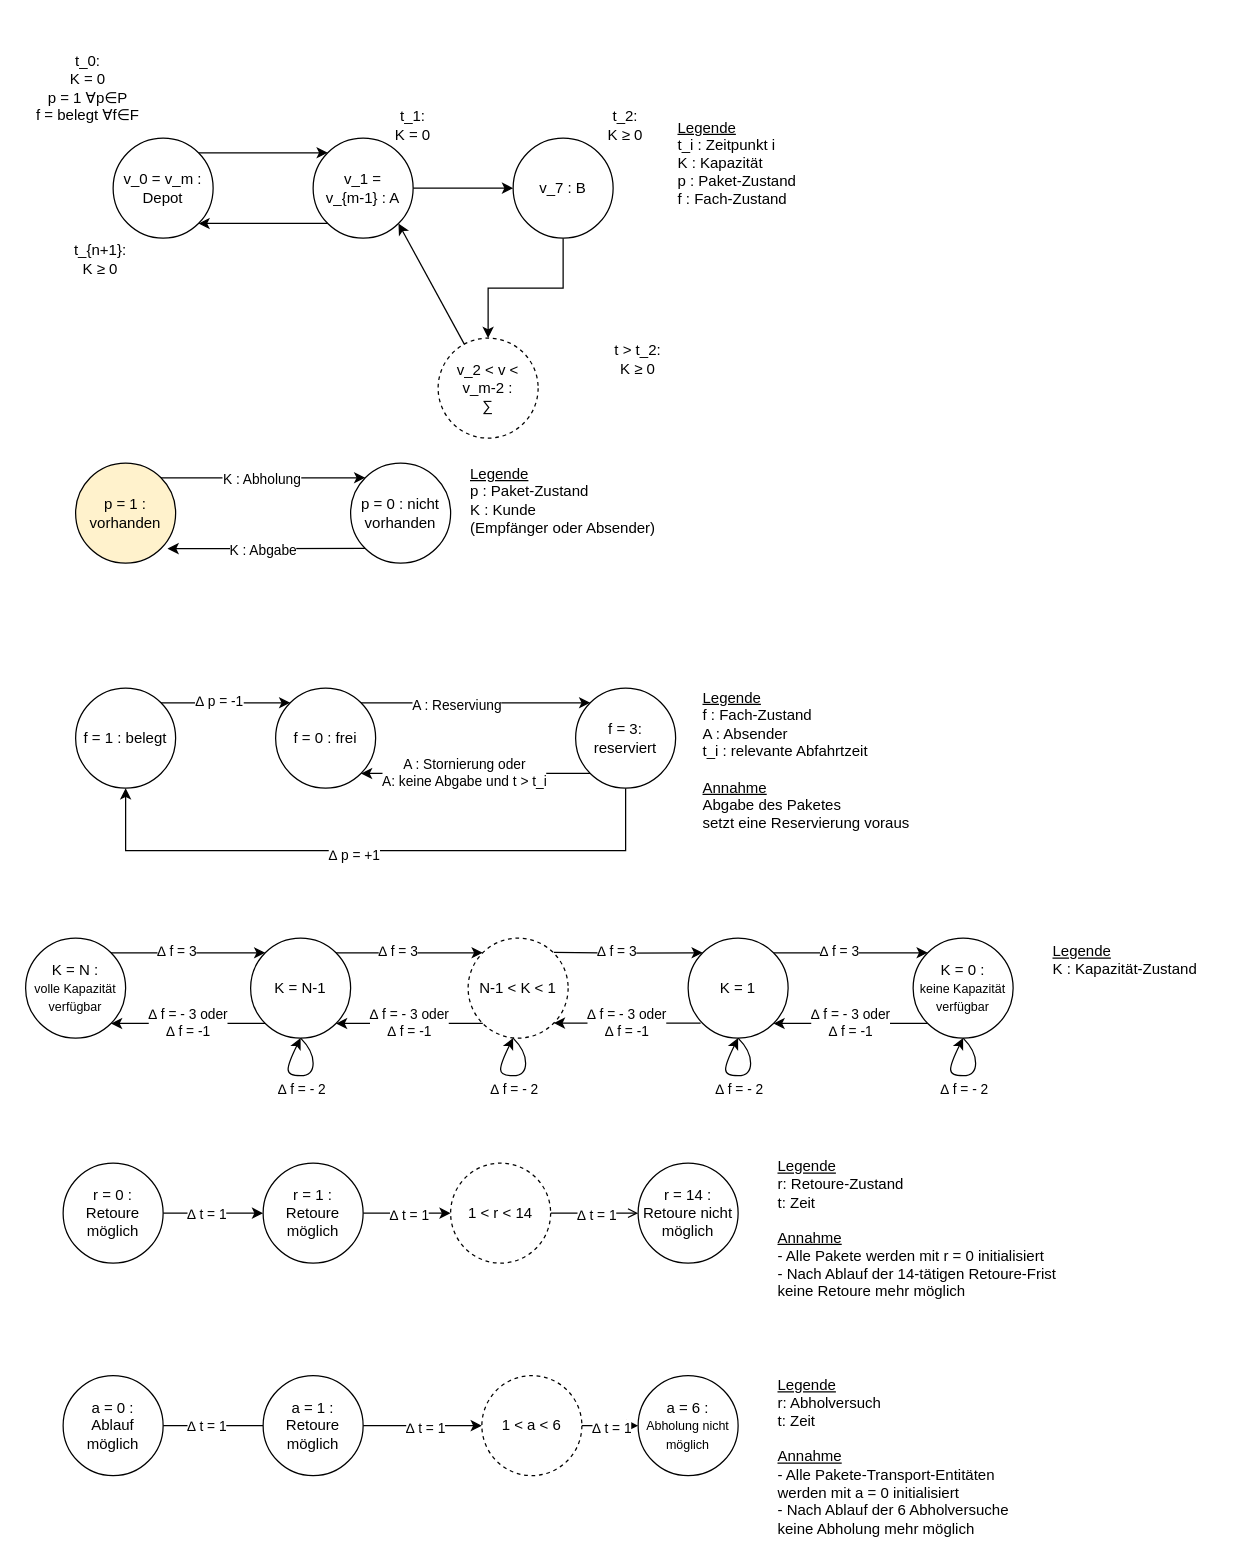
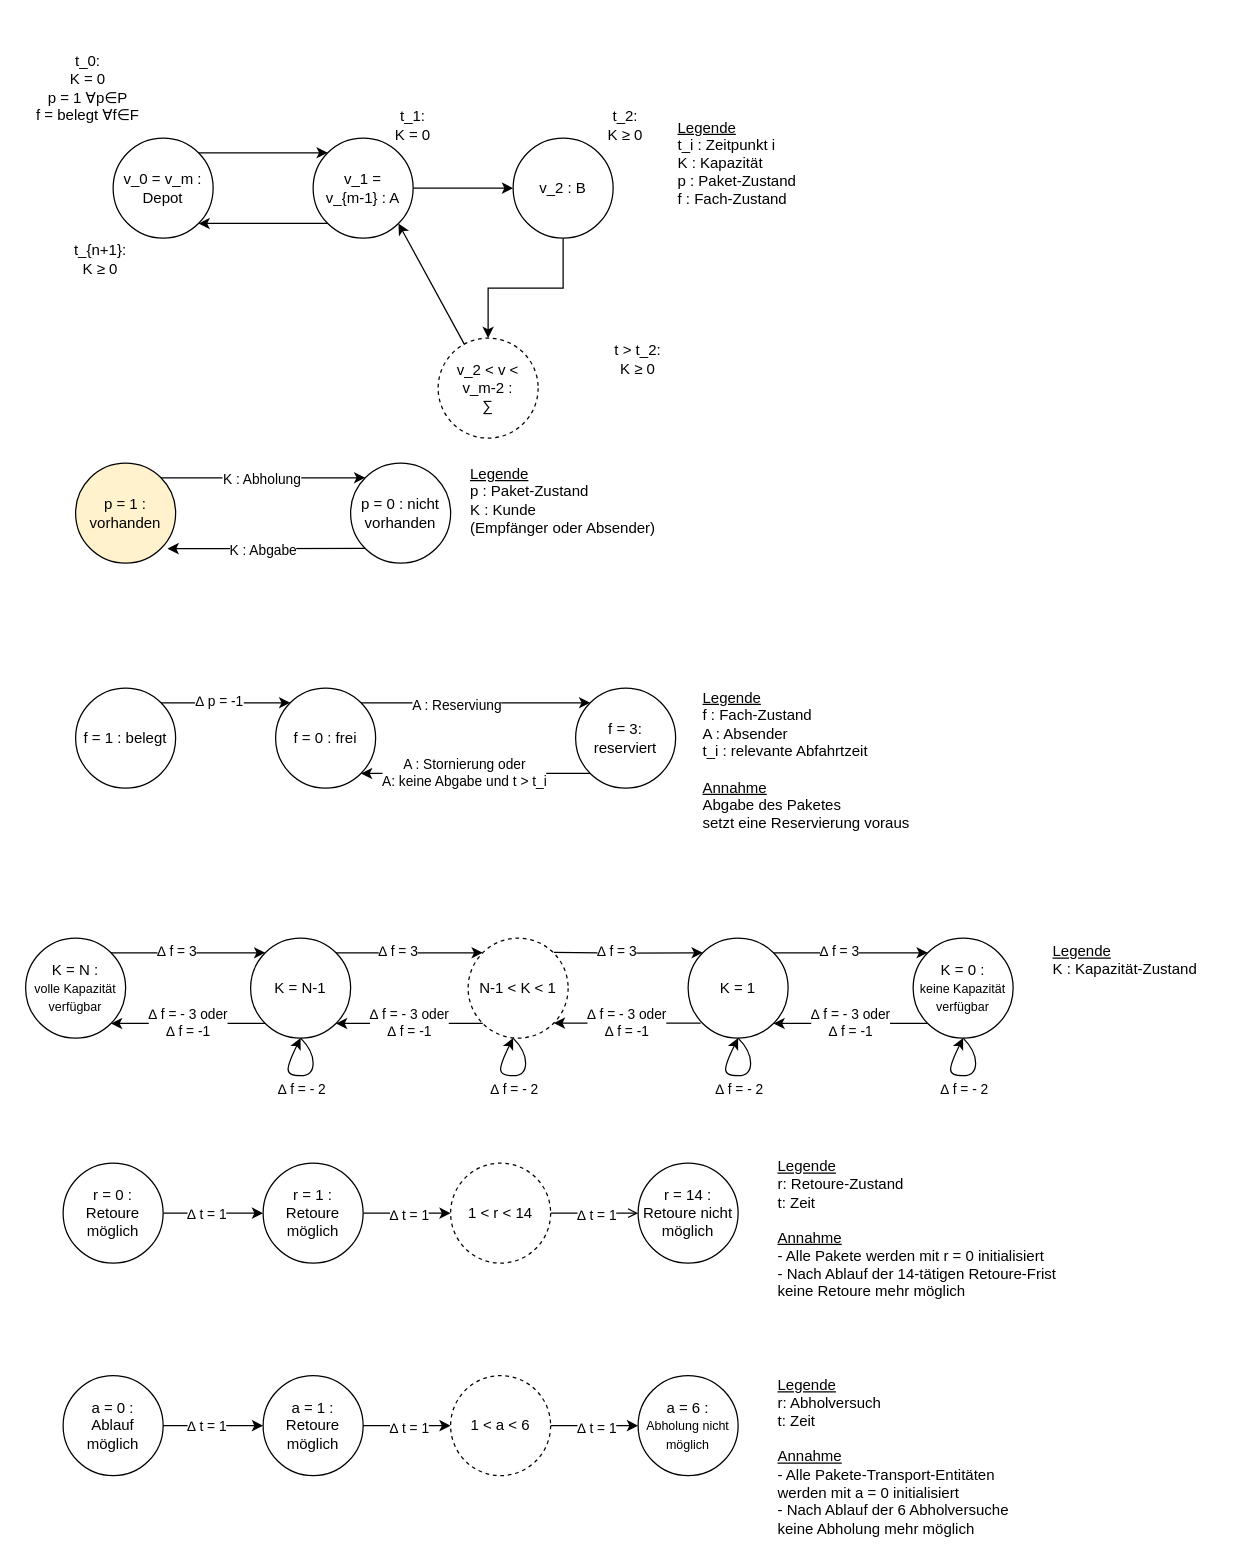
node "v_7 : B": label "v_7 : B" -> "v_2 : B"
edge "f = 3: reserviert" -> "f = 1 : belegt": removed, label "∆ p = +1"
edge "a = 0 : Ablauf möglich" -- "a = 1 : Retoure möglich": arrowhead none -> classic
node "1 < a < 6": moved (532, 1426) -> (501, 1426)
